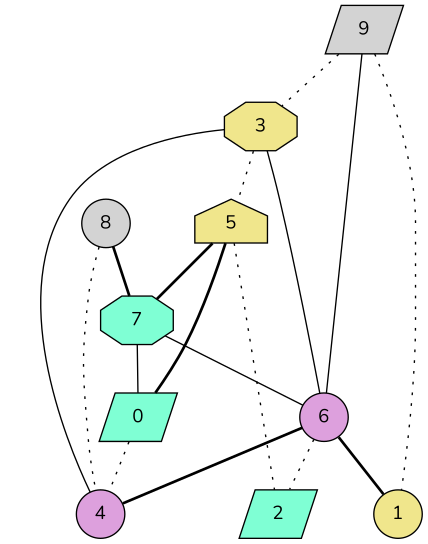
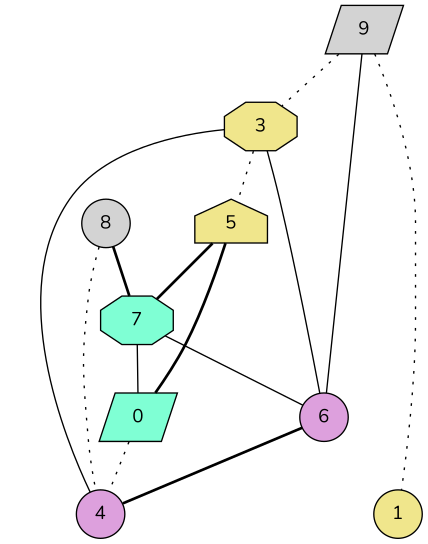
edge "6" -- "1": removed
node "2": removed
